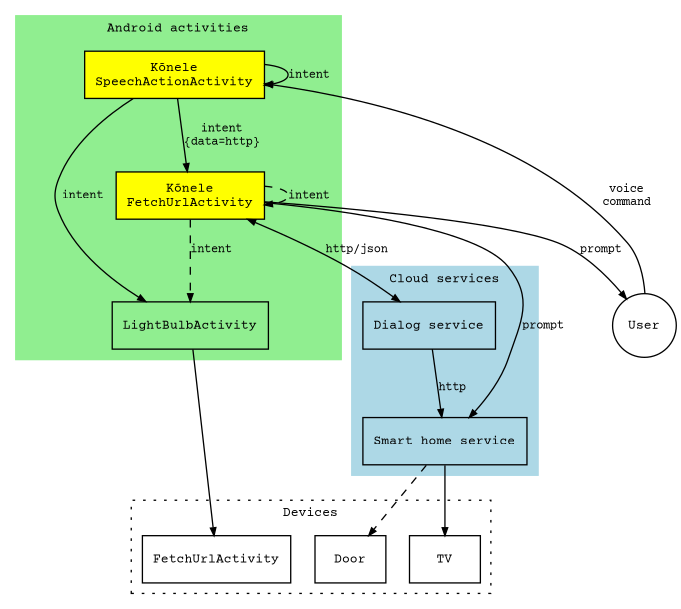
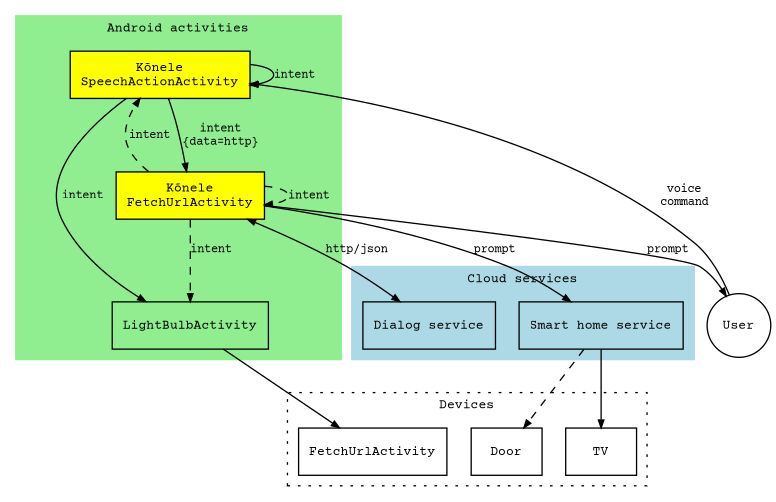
edge "Kõnele FetchUrlActivity" -> "Kõnele SpeechActionActivity": added, label "intent"
edge "Dialog service" -> "Smart home service": removed, label "http"
